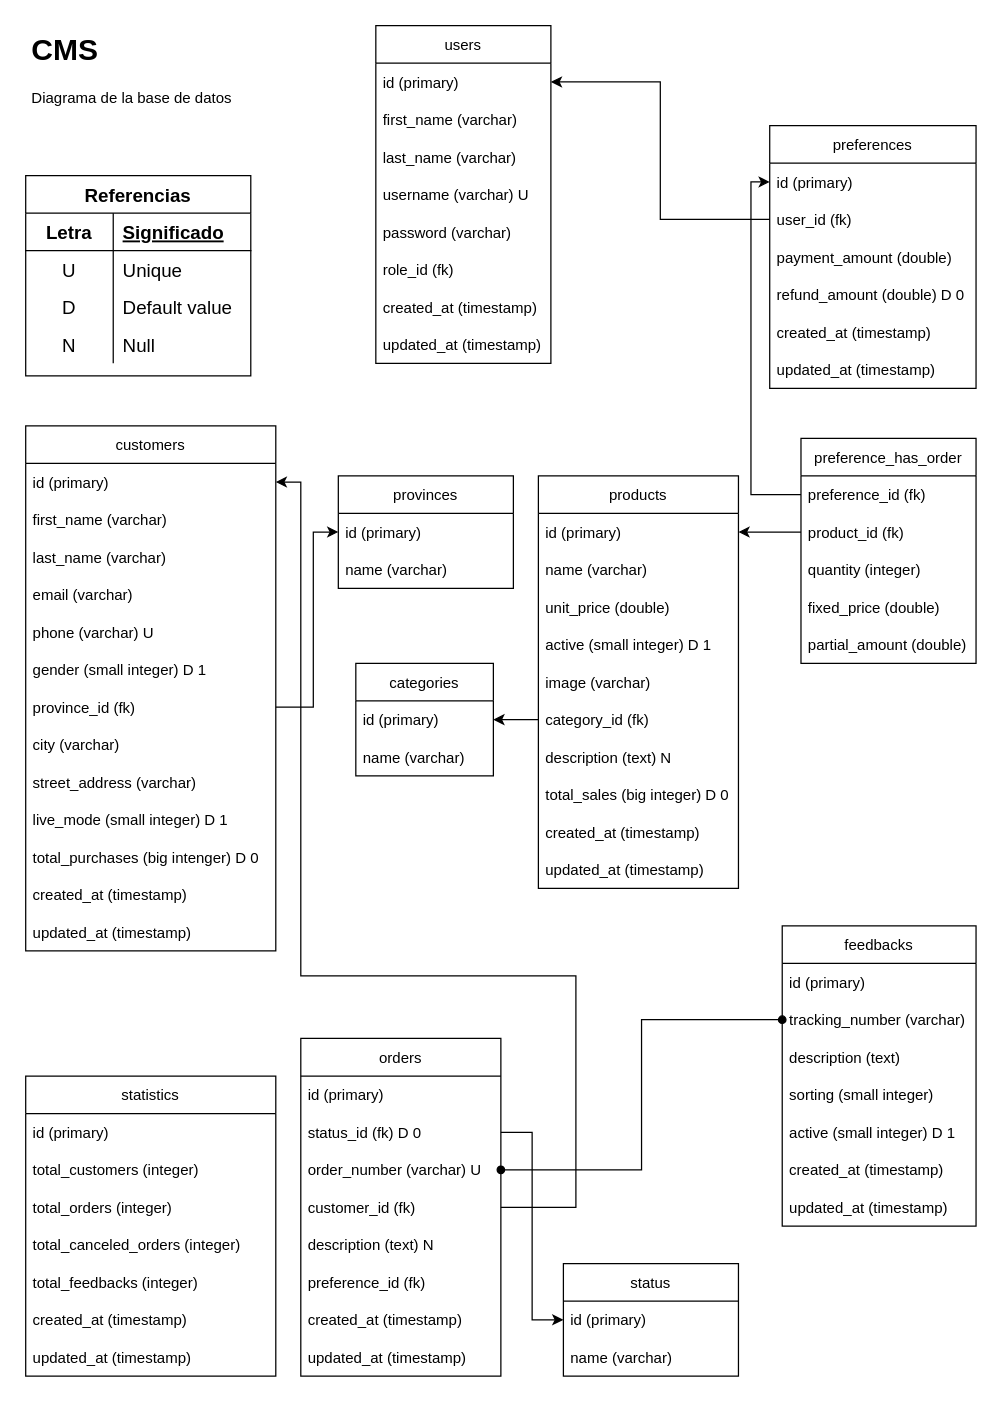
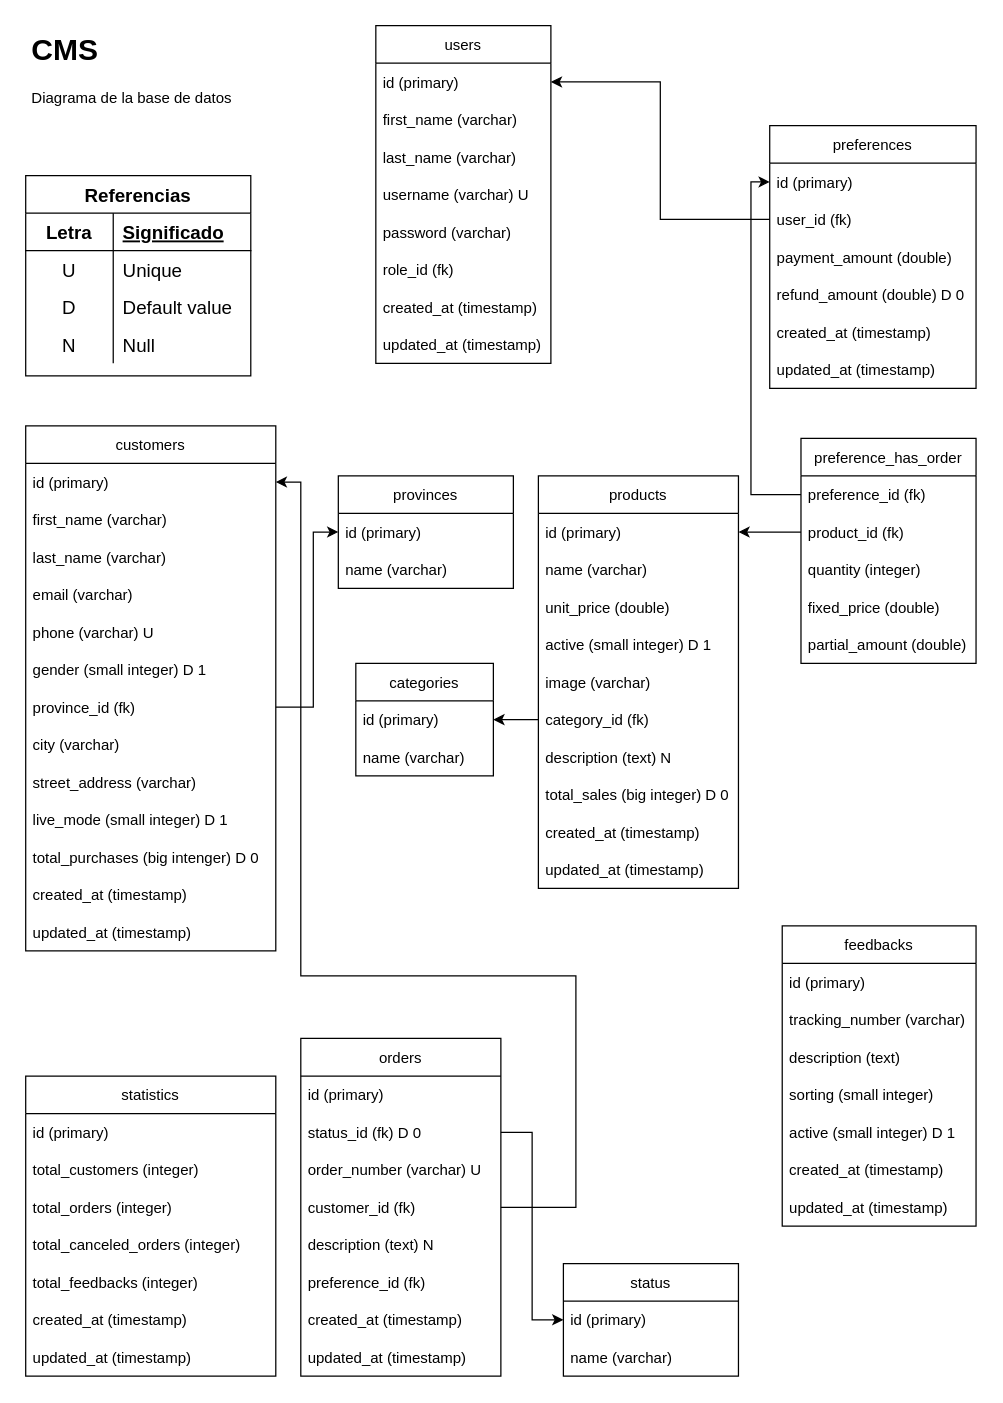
edge "tracking_number (varchar)" -- "order_number (varchar) U": removed
